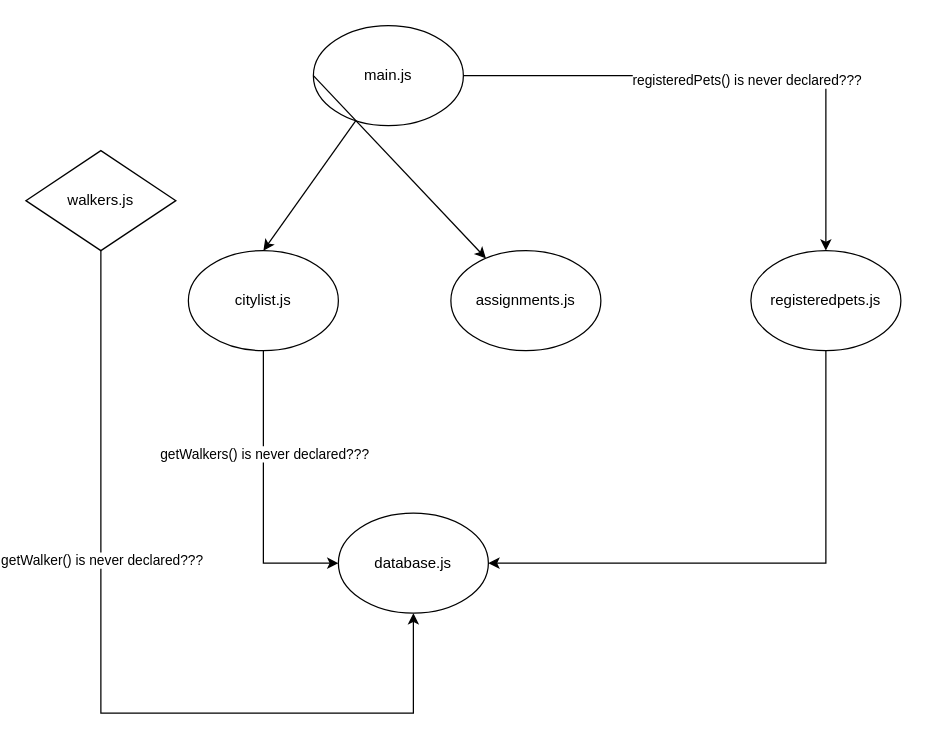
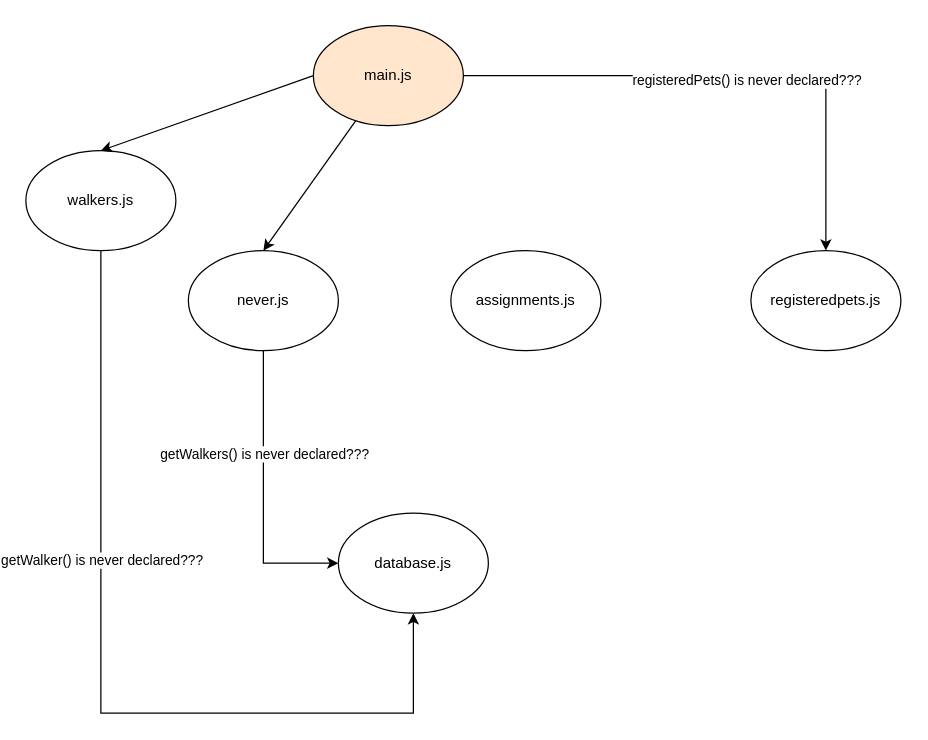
node "main.js": fillcolor #ffffff -> #ffe6cc
edge "main.js" -> "assignments.js": now "main.js" -> "walkers.js"
node "walkers.js": shape diamond -> ellipse
node "citylist.js": label "citylist.js" -> "never.js"
edge "registeredpets.js" -> "database.js": removed
